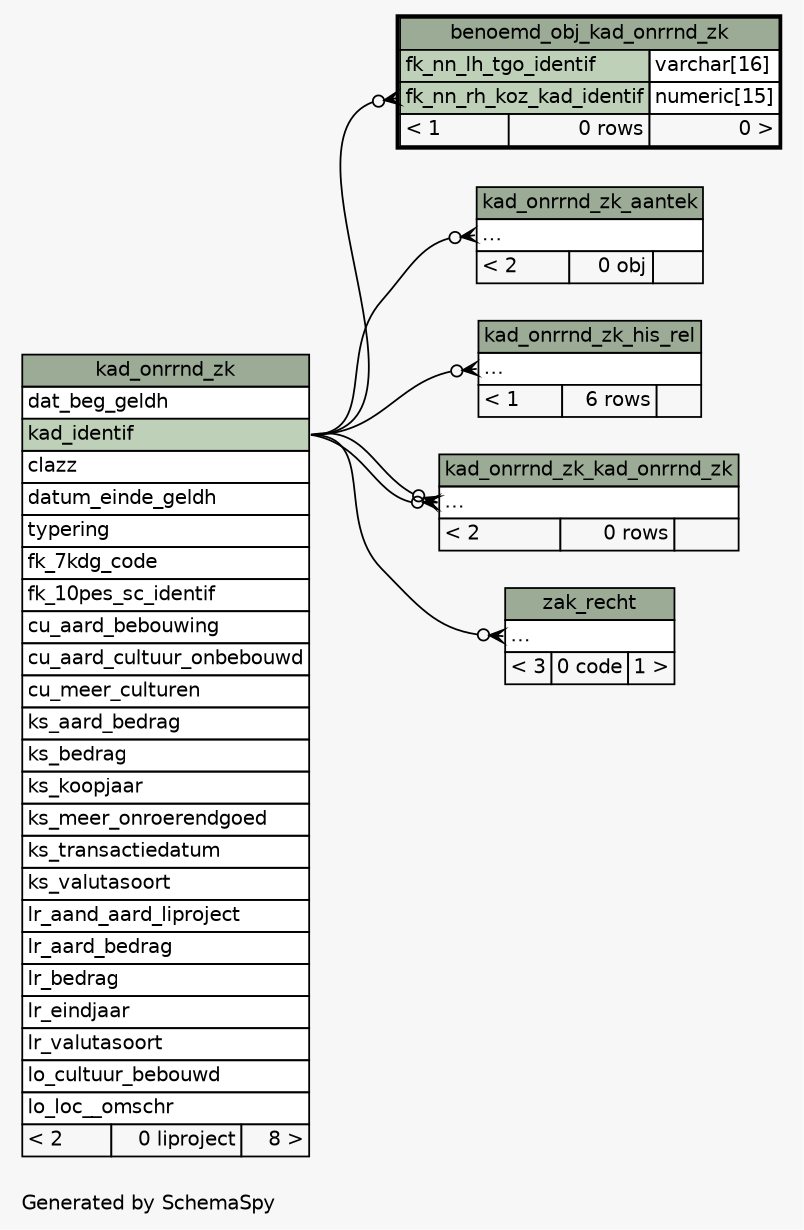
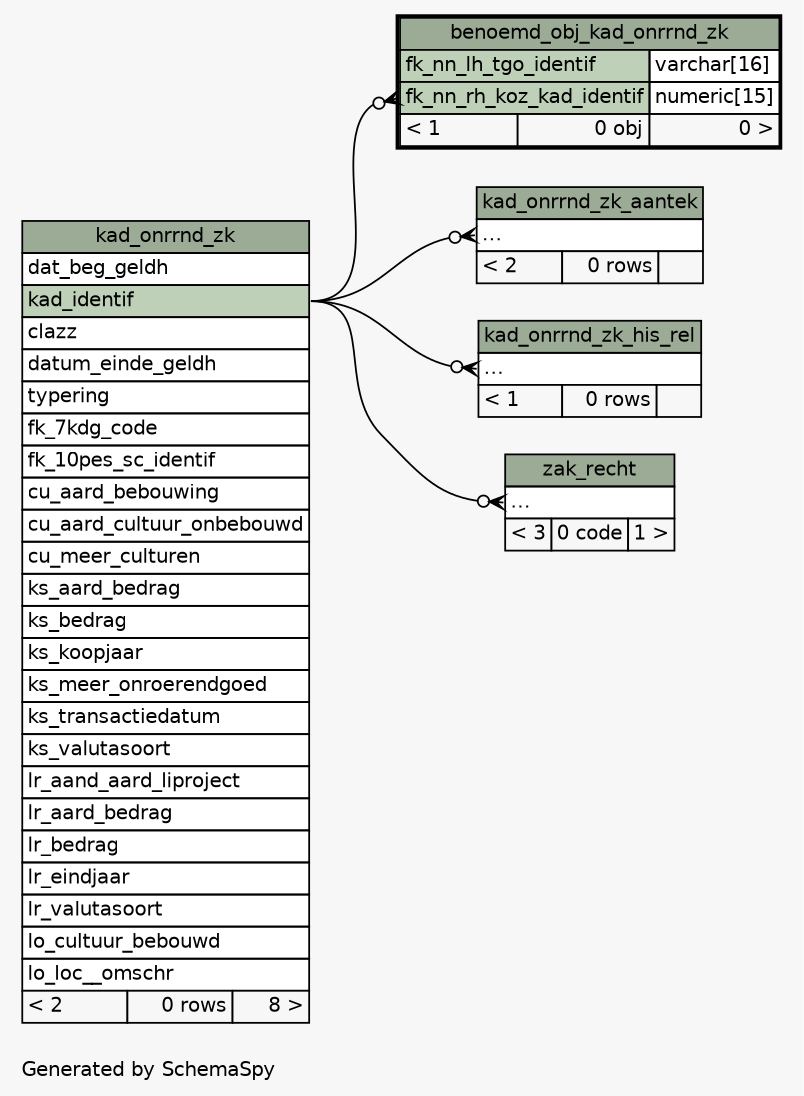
node "benoemd_obj_kad_onrrnd_zk": text "0 rows" -> "0 obj"
node "kad_onrrnd_zk_aantek": text "0 obj" -> "0 rows"
node "kad_onrrnd_zk_his_rel": text "6 rows" -> "0 rows"
node "kad_onrrnd_zk_kad_onrrnd_zk": removed
node "kad_onrrnd_zk": text "0 liproject" -> "0 rows"
